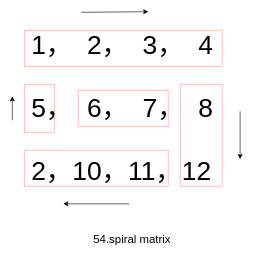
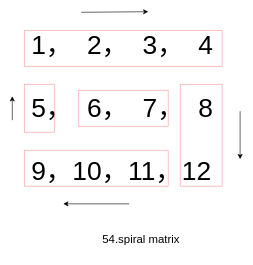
node "1， 2， 3， 4 5， 6， 7， 8 2，10，11，12": label "1， 2， 3， 4 5， 6， 7， 8 2，10，11，12" -> "1， 2， 3， 4 5， 6， 7， 8 9，10，11，12"
node "54.spiral matrix": moved (132, 240) -> (141, 240)
